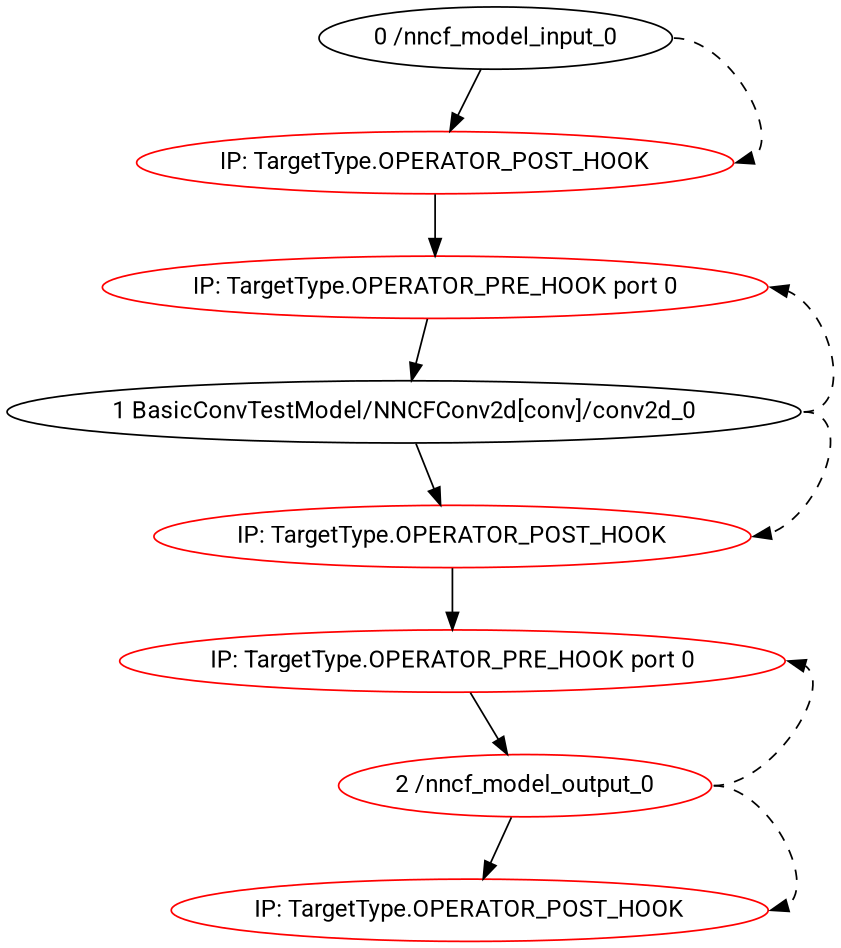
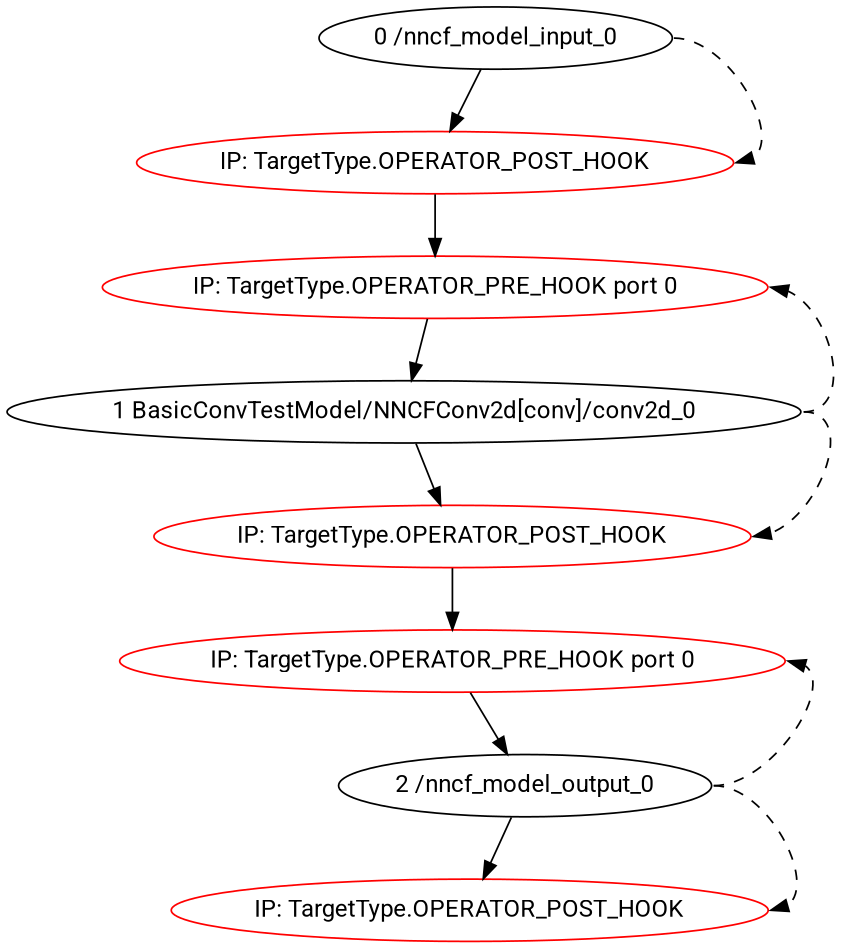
node "2 /nncf_model_output_0": color red -> black
